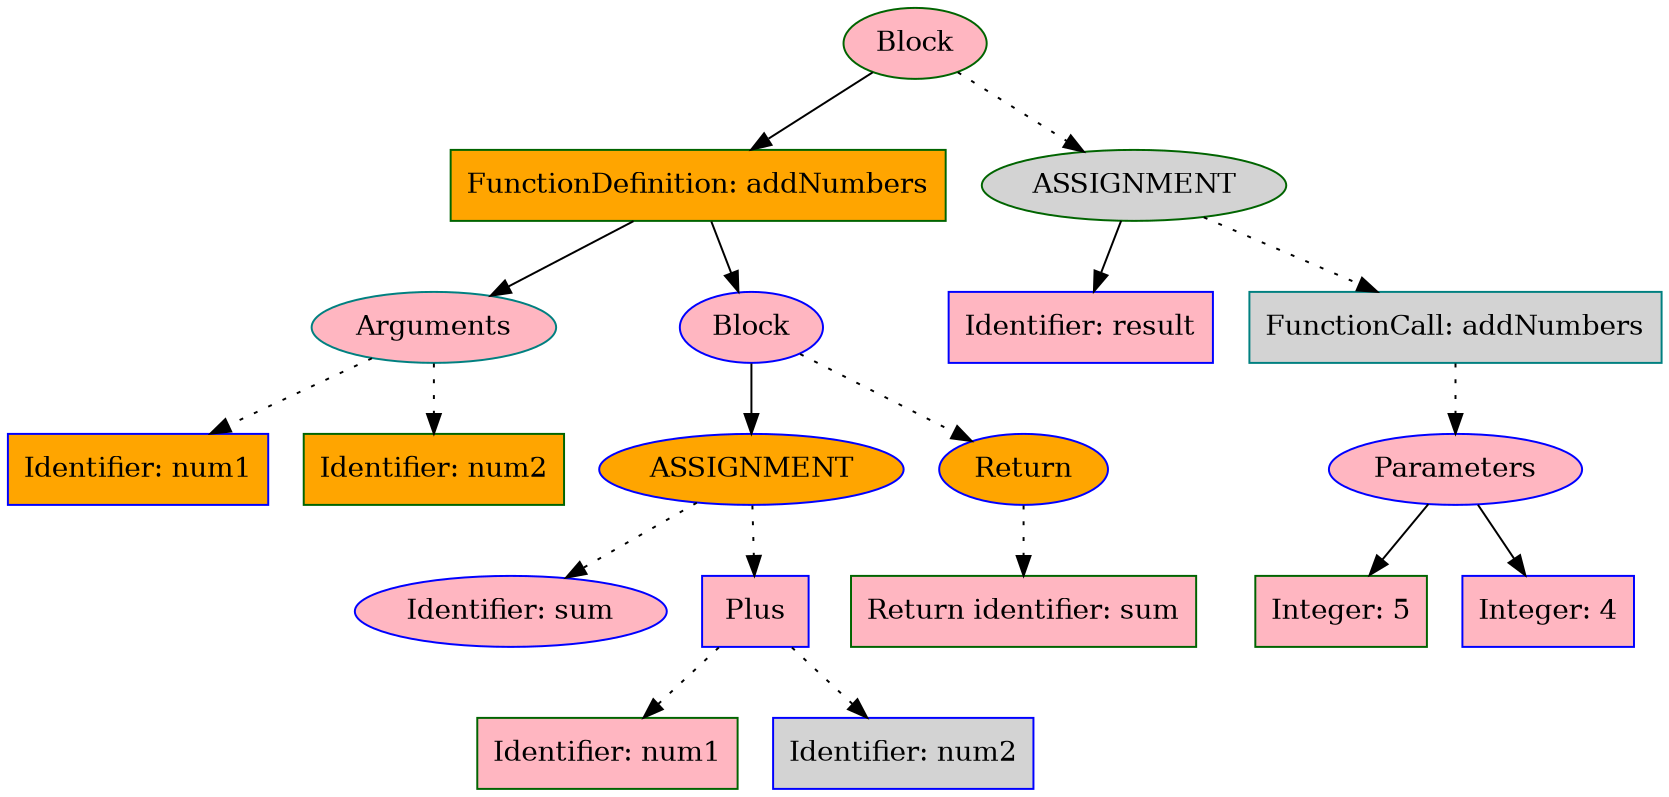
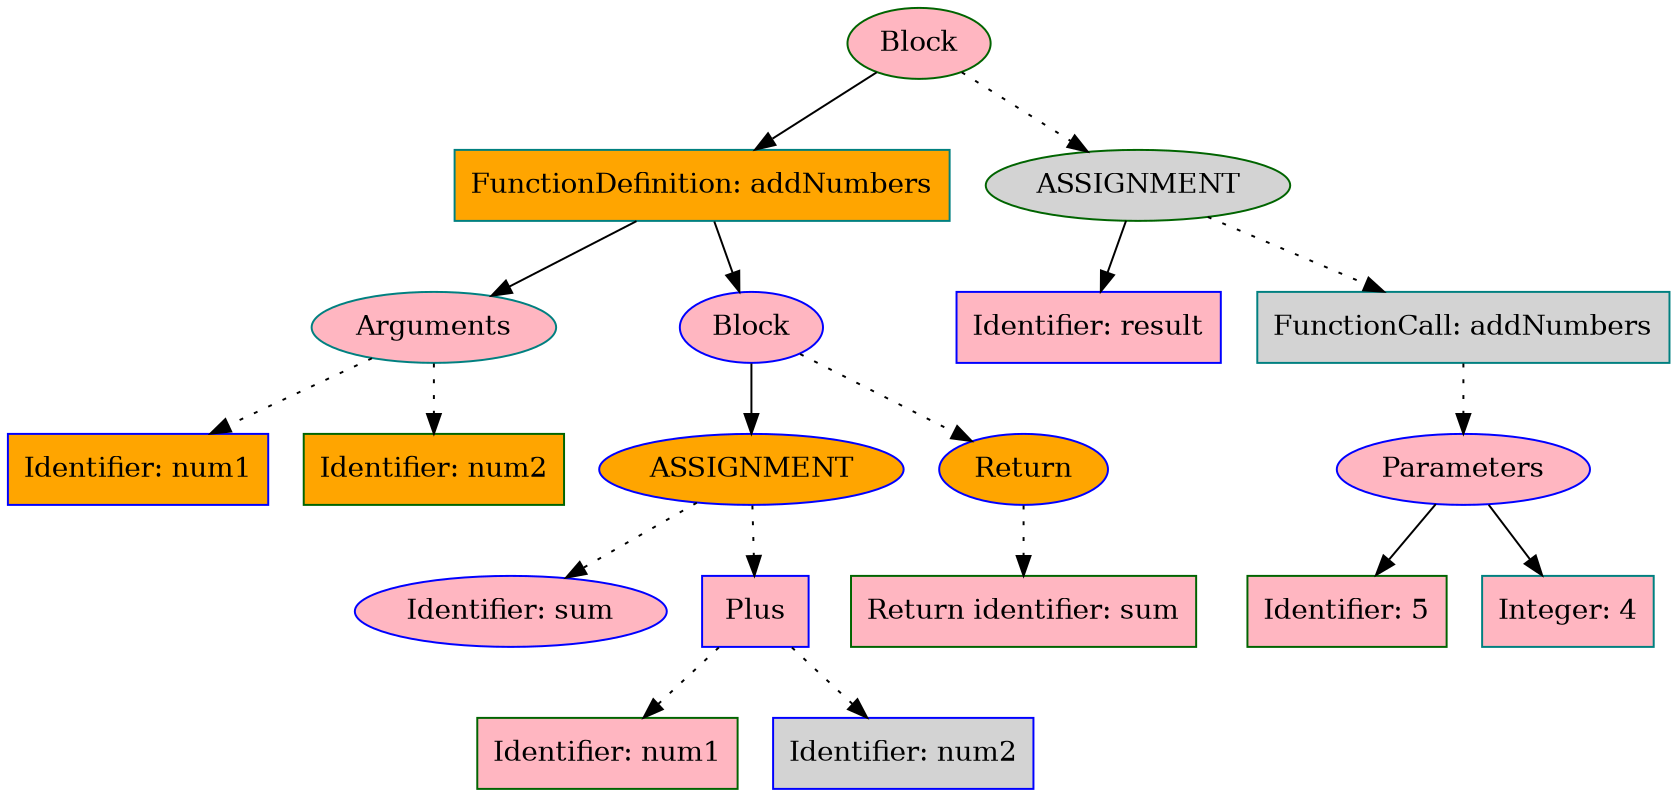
node "FunctionDefinition: addNumbers": color darkgreen -> teal
node "Integer: 5": label "Integer: 5" -> "Identifier: 5"
node "Integer: 4": color blue -> teal
